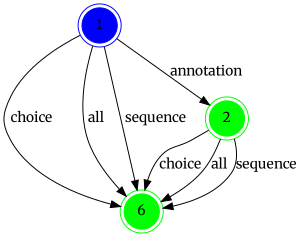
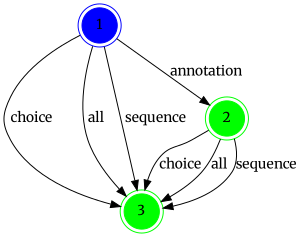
node "6": label "6" -> "3"
